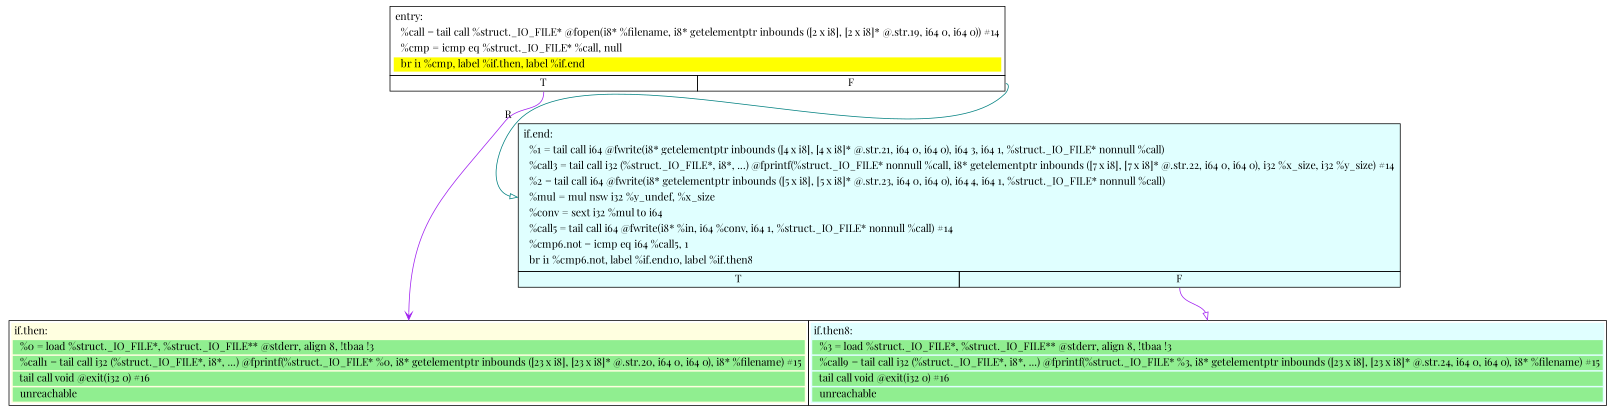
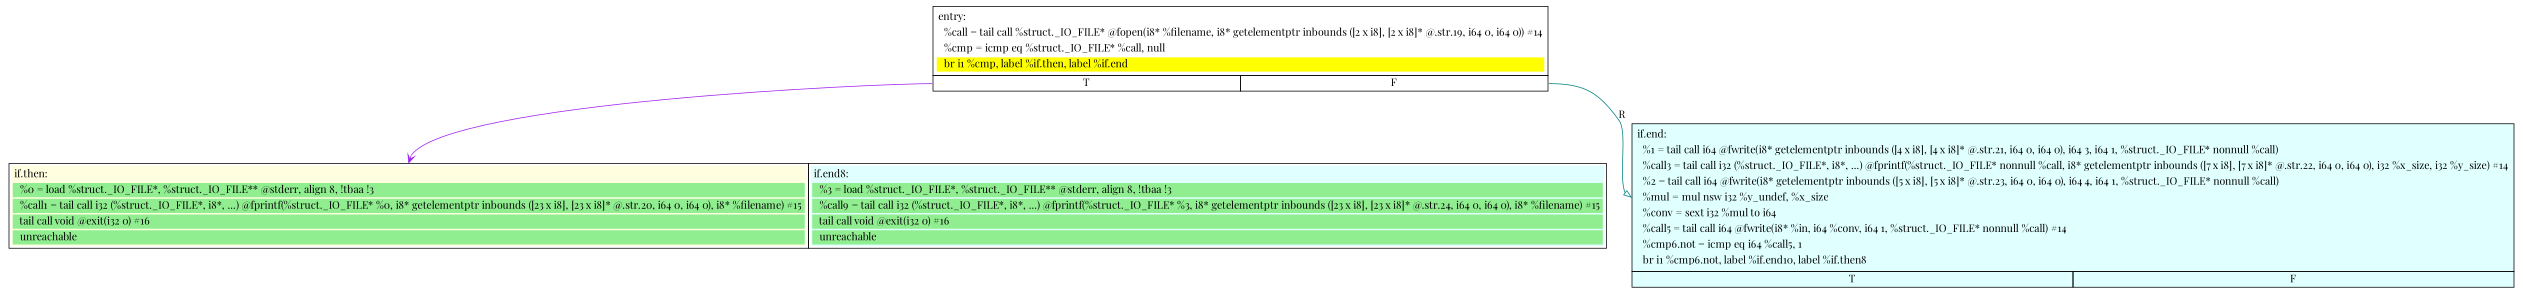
edge "if.end:" -> "if.then:": removed
node "if.then:": text "if.then8:" -> "if.end8:"
